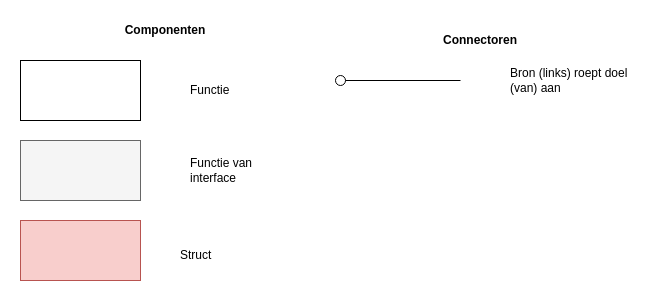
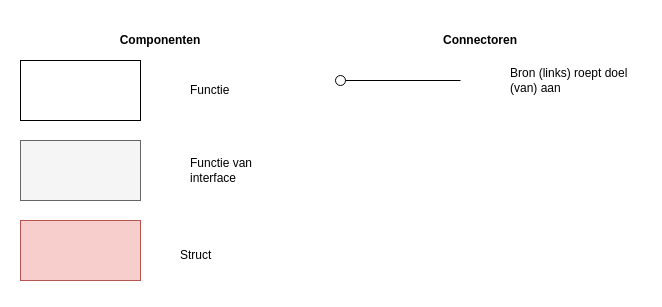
node "Componenten": moved (166, 31) -> (161, 41)
